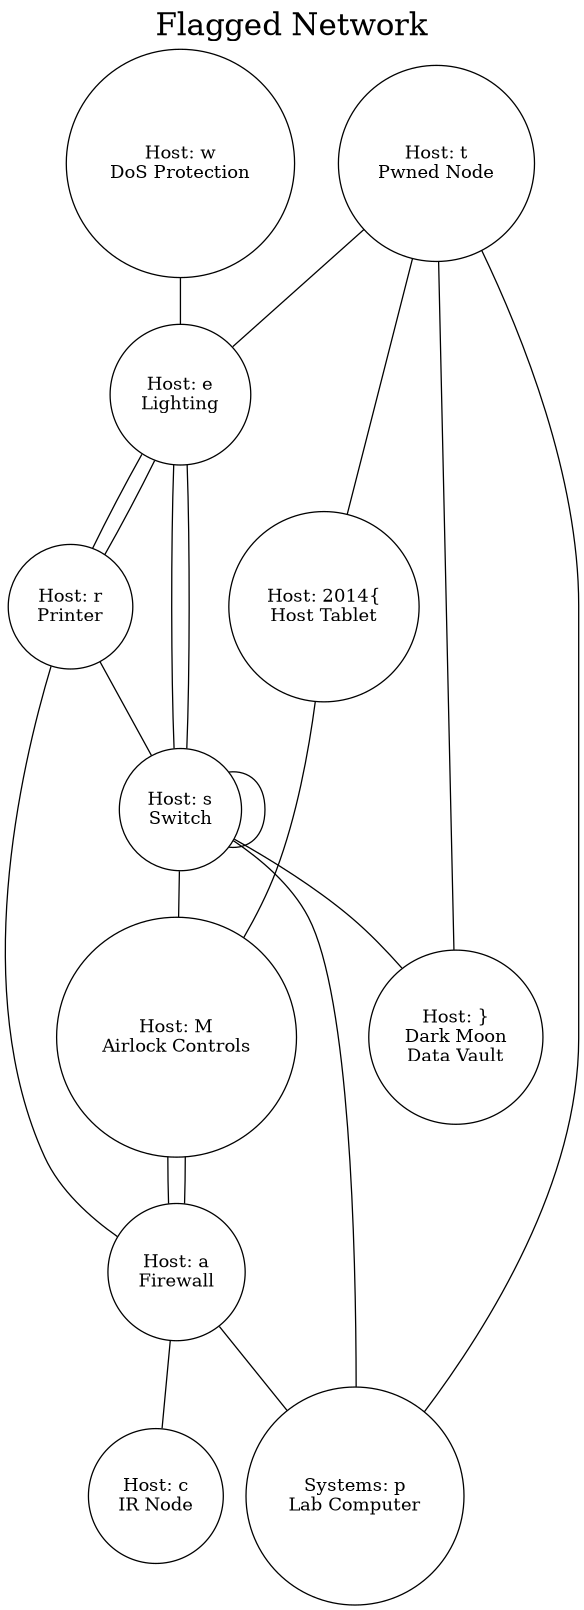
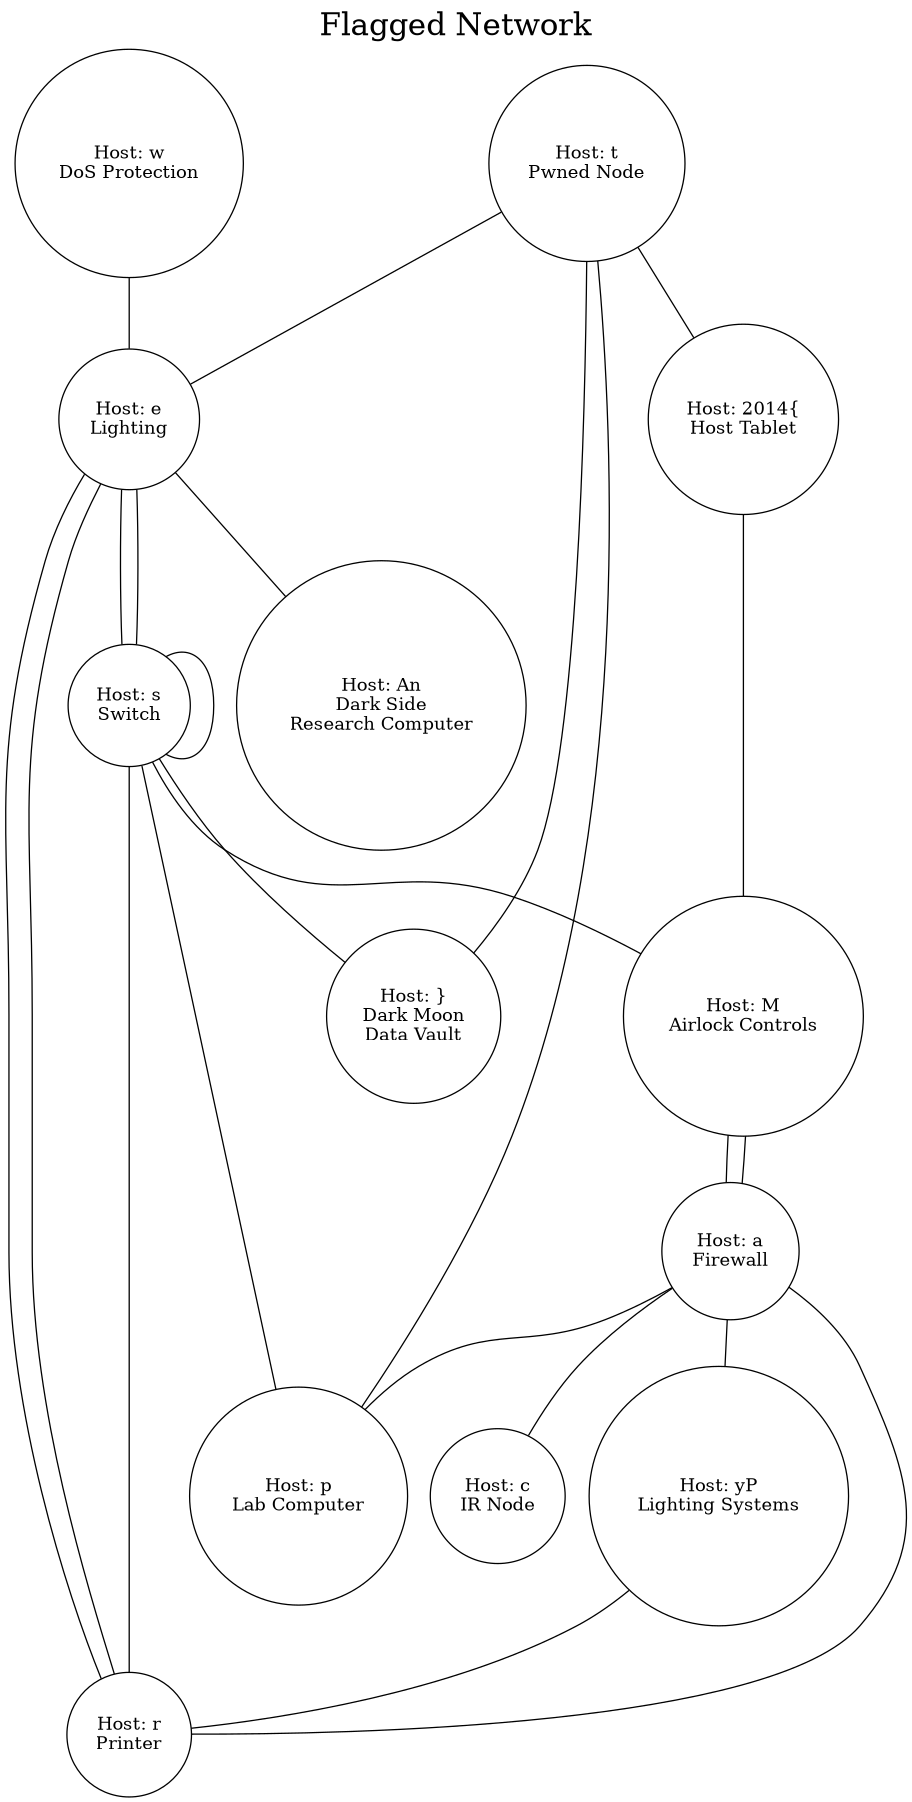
node "Host: An Dark Side Research Computer": added
node "Systems: p Lab Computer": label "Systems: p Lab Computer" -> "Host: p Lab Computer"
node "Host: yP Lighting Systems": added
